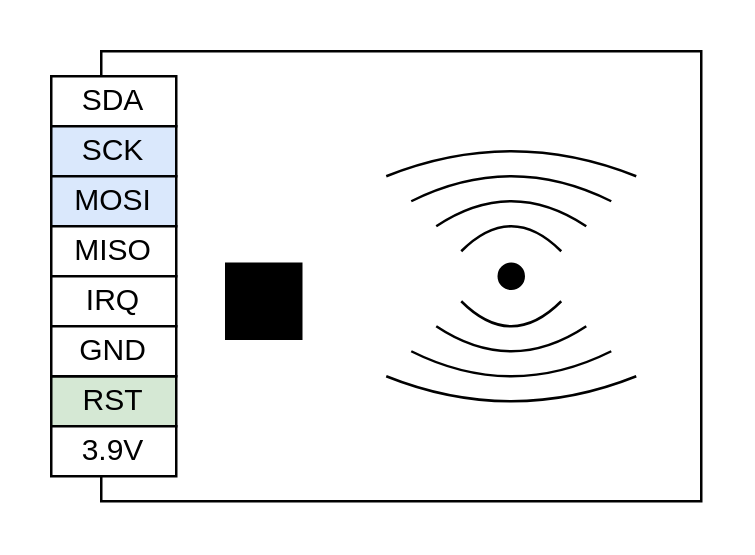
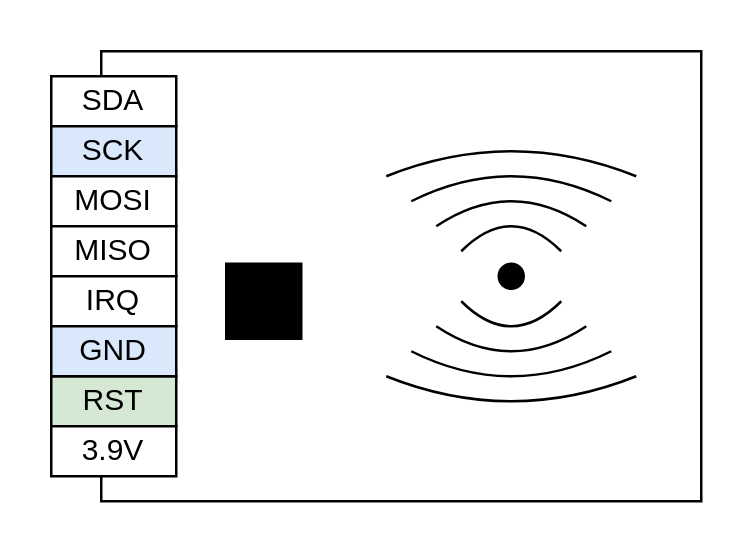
node "MOSI": fillcolor #dae8fc -> #ffffff
node "GND": fillcolor #ffffff -> #dae8fc
